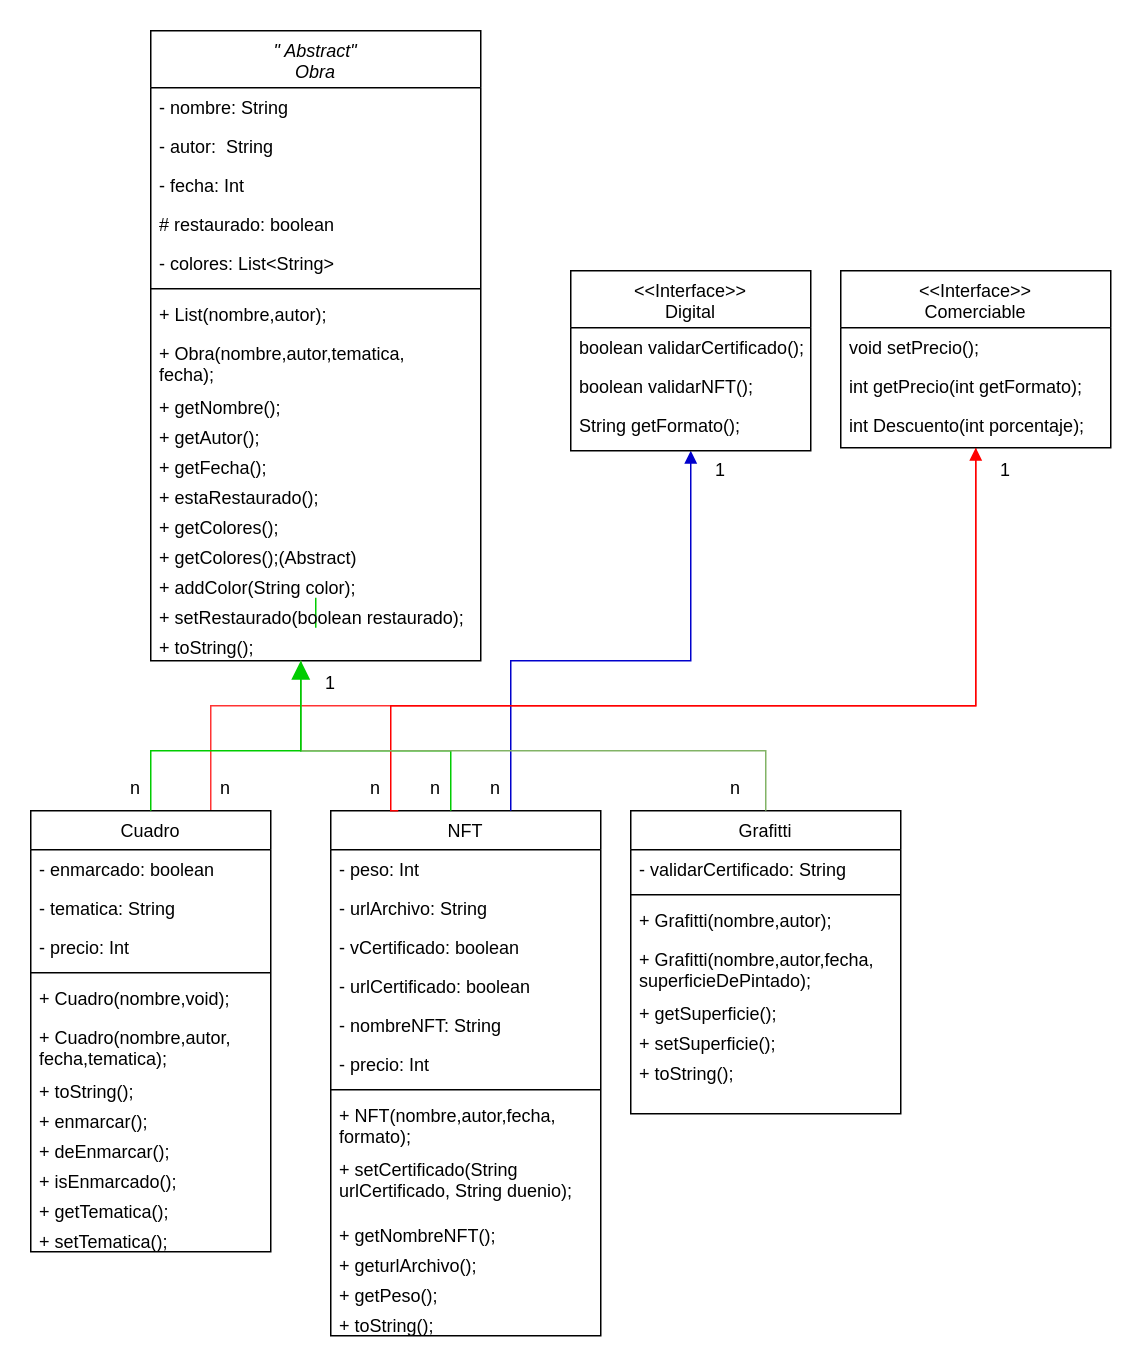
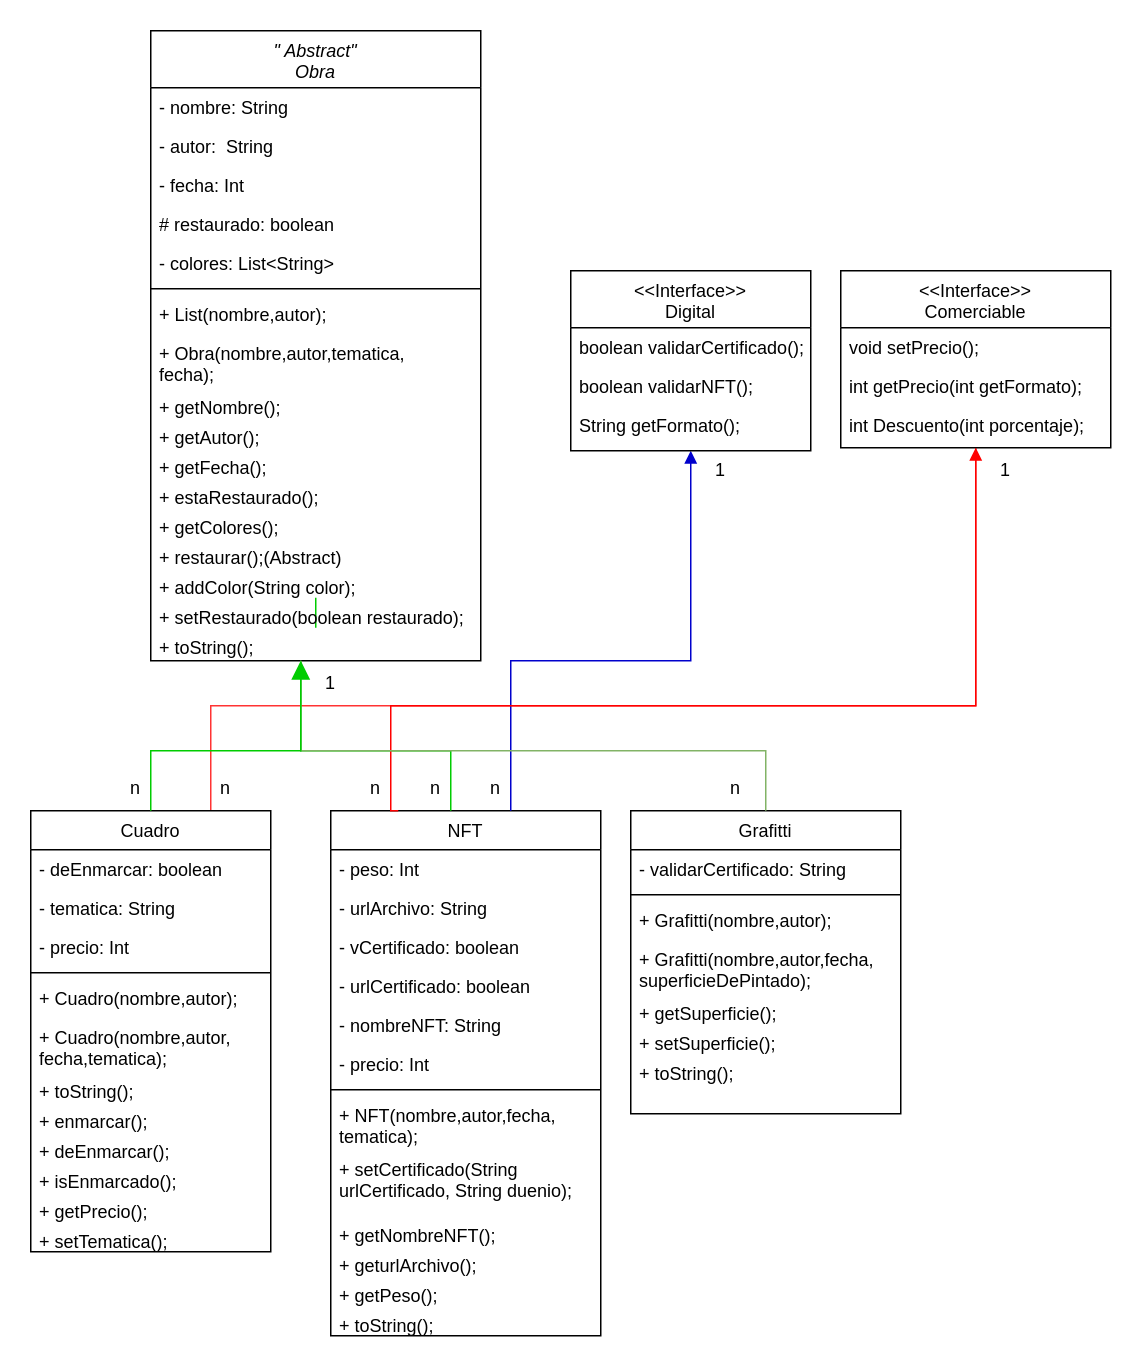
node "+ getColores();(Abstract)": label "+ getColores();(Abstract)" -> "+ restaurar();(Abstract)"
node "- enmarcado: boolean": label "- enmarcado: boolean" -> "- deEnmarcar: boolean"
node "+ Cuadro(nombre,void);": label "+ Cuadro(nombre,void);" -> "+ Cuadro(nombre,autor);"
node "+ NFT(nombre,autor,fecha, formato);": label "+ NFT(nombre,autor,fecha, formato);" -> "+ NFT(nombre,autor,fecha, tematica);"
node "+ getTematica();": label "+ getTematica();" -> "+ getPrecio();"
